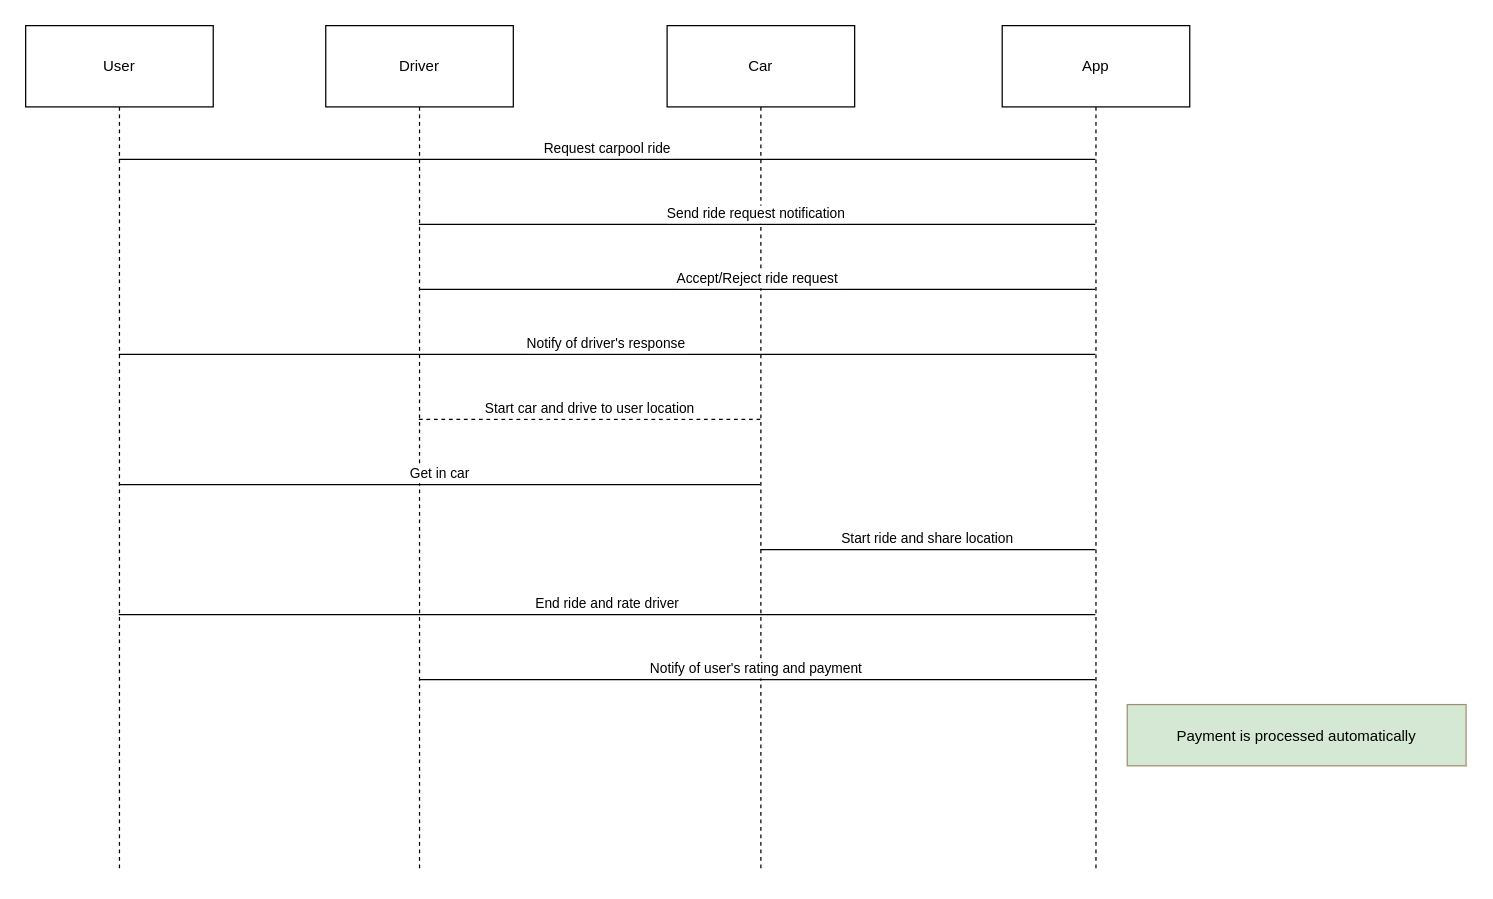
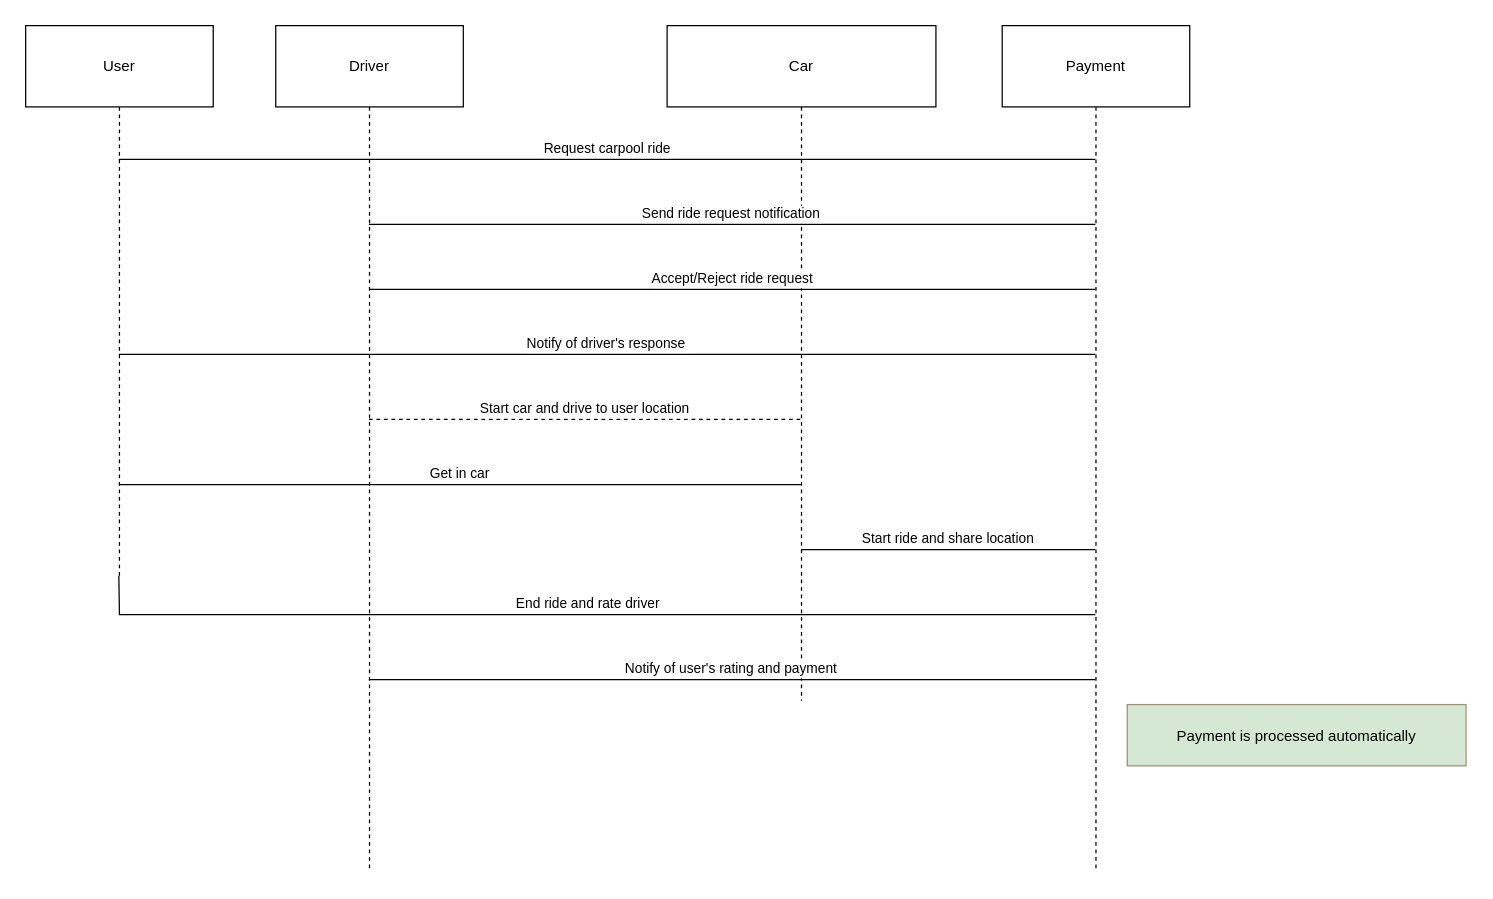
node "App": label "App" -> "Payment"
node "User": size 188x846 -> 188x550
node "Driver": moved (419, 449) -> (369, 449)
node "Car": size 188x846 -> 269x675
